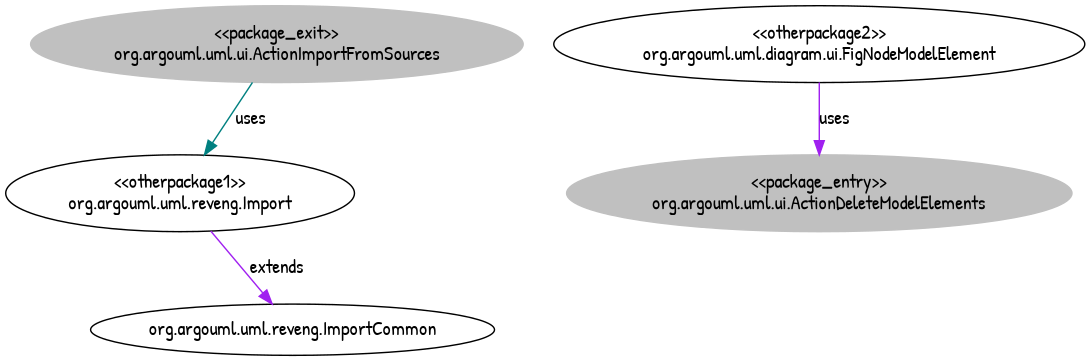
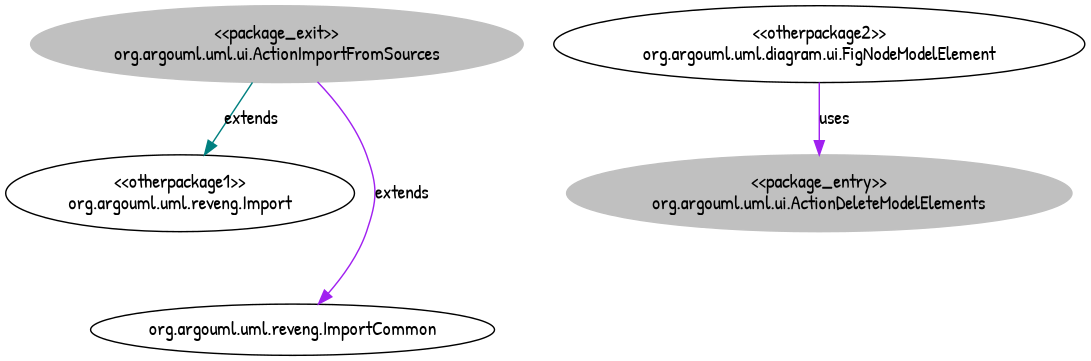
edge "<<package_exit>> org.argouml.uml.ui.ActionImportFromSources" -> "<<otherpackage1>> org.argouml.uml.reveng.Import": label "uses" -> "extends"
edge "<<otherpackage1>> org.argouml.uml.reveng.Import" -> "org.argouml.uml.reveng.ImportCommon": now "<<package_exit>> org.argouml.uml.ui.ActionImportFromSources" -> "org.argouml.uml.reveng.ImportCommon"
